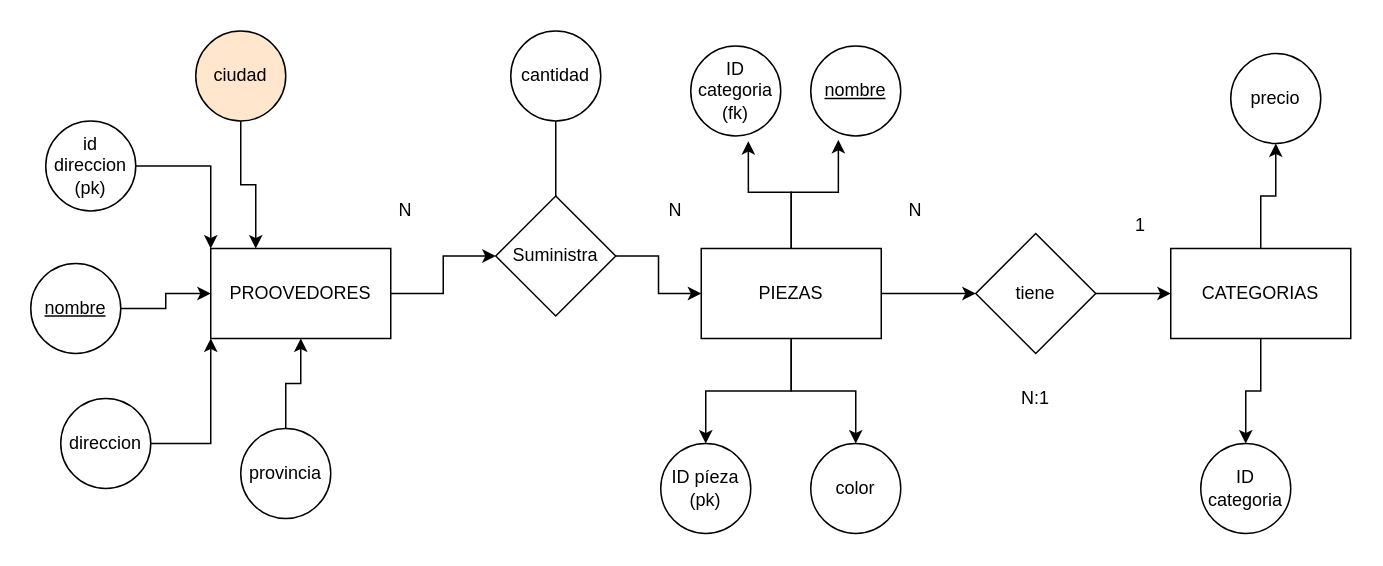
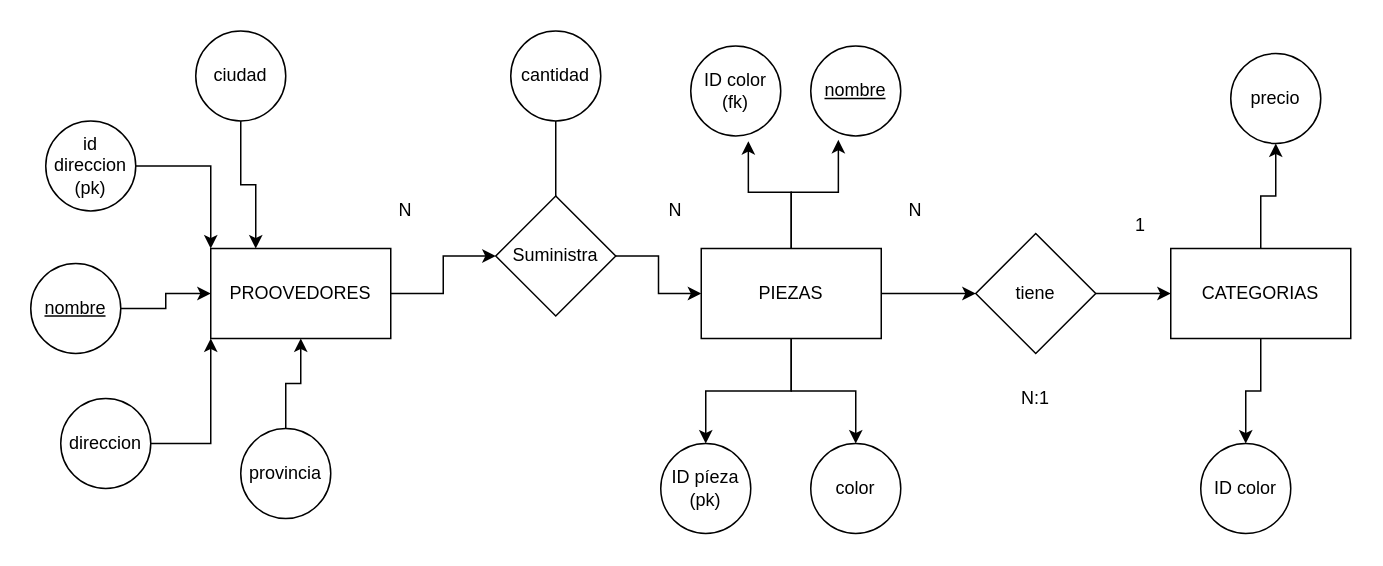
node "ciudad": fillcolor #ffe6cc -> #ffffff
node "ID categoria (fk)": label "ID categoria (fk)" -> "ID color (fk)"
node "ID categoria": label "ID categoria" -> "ID color"
